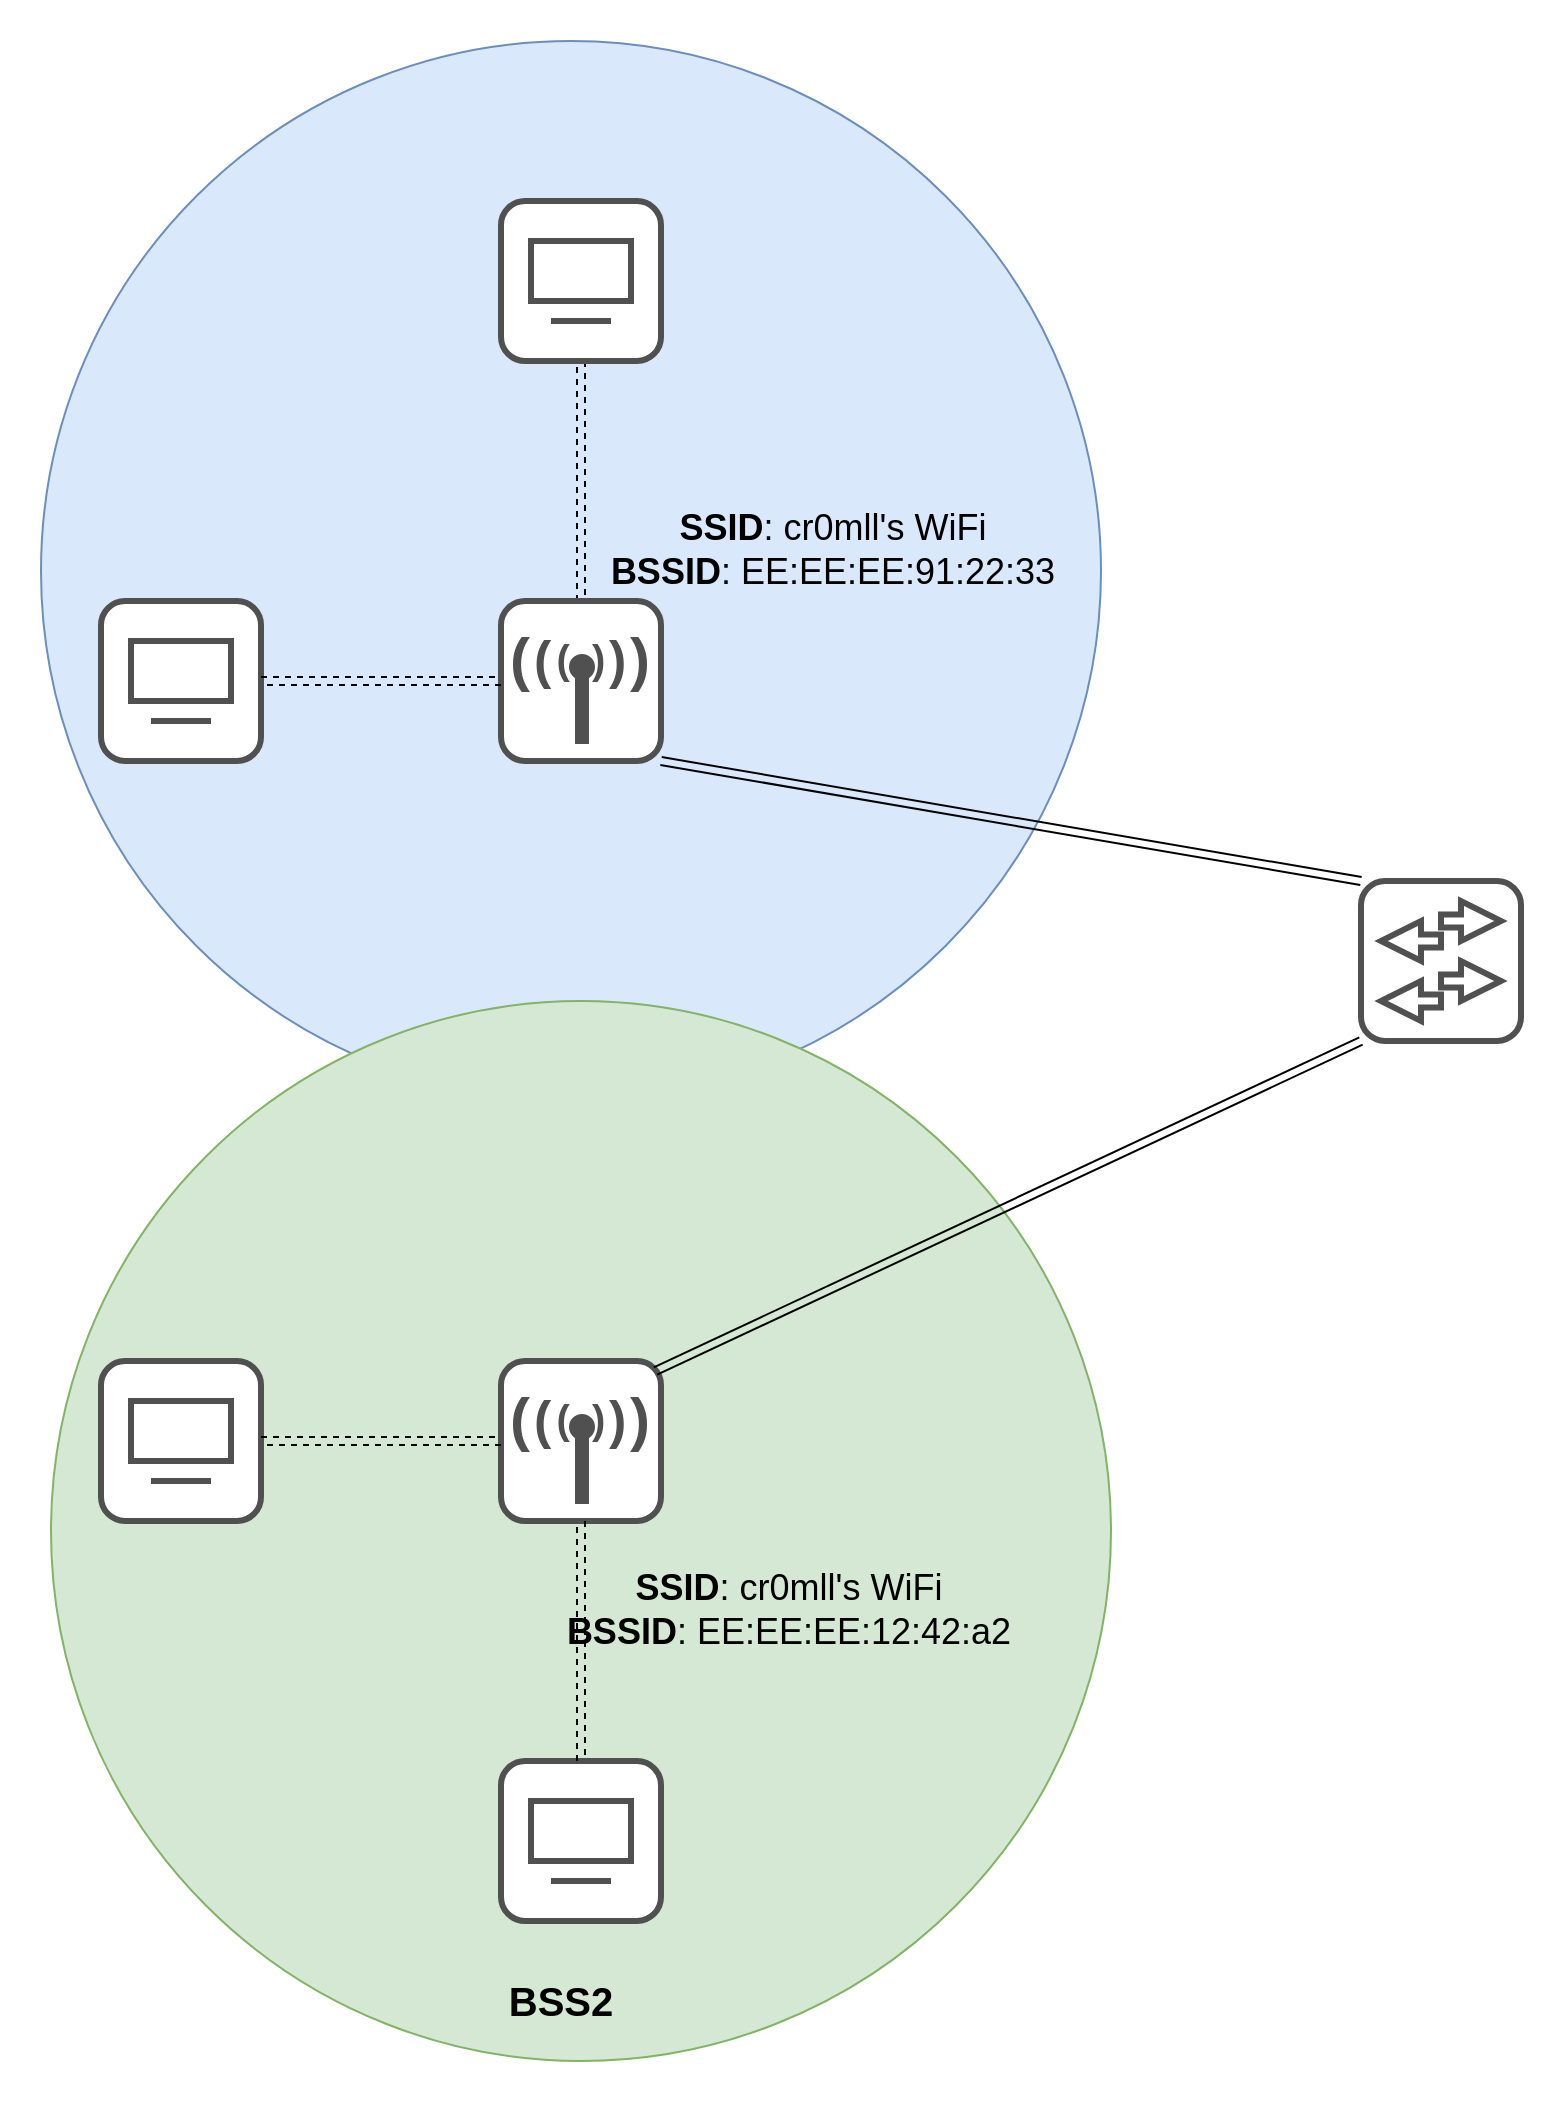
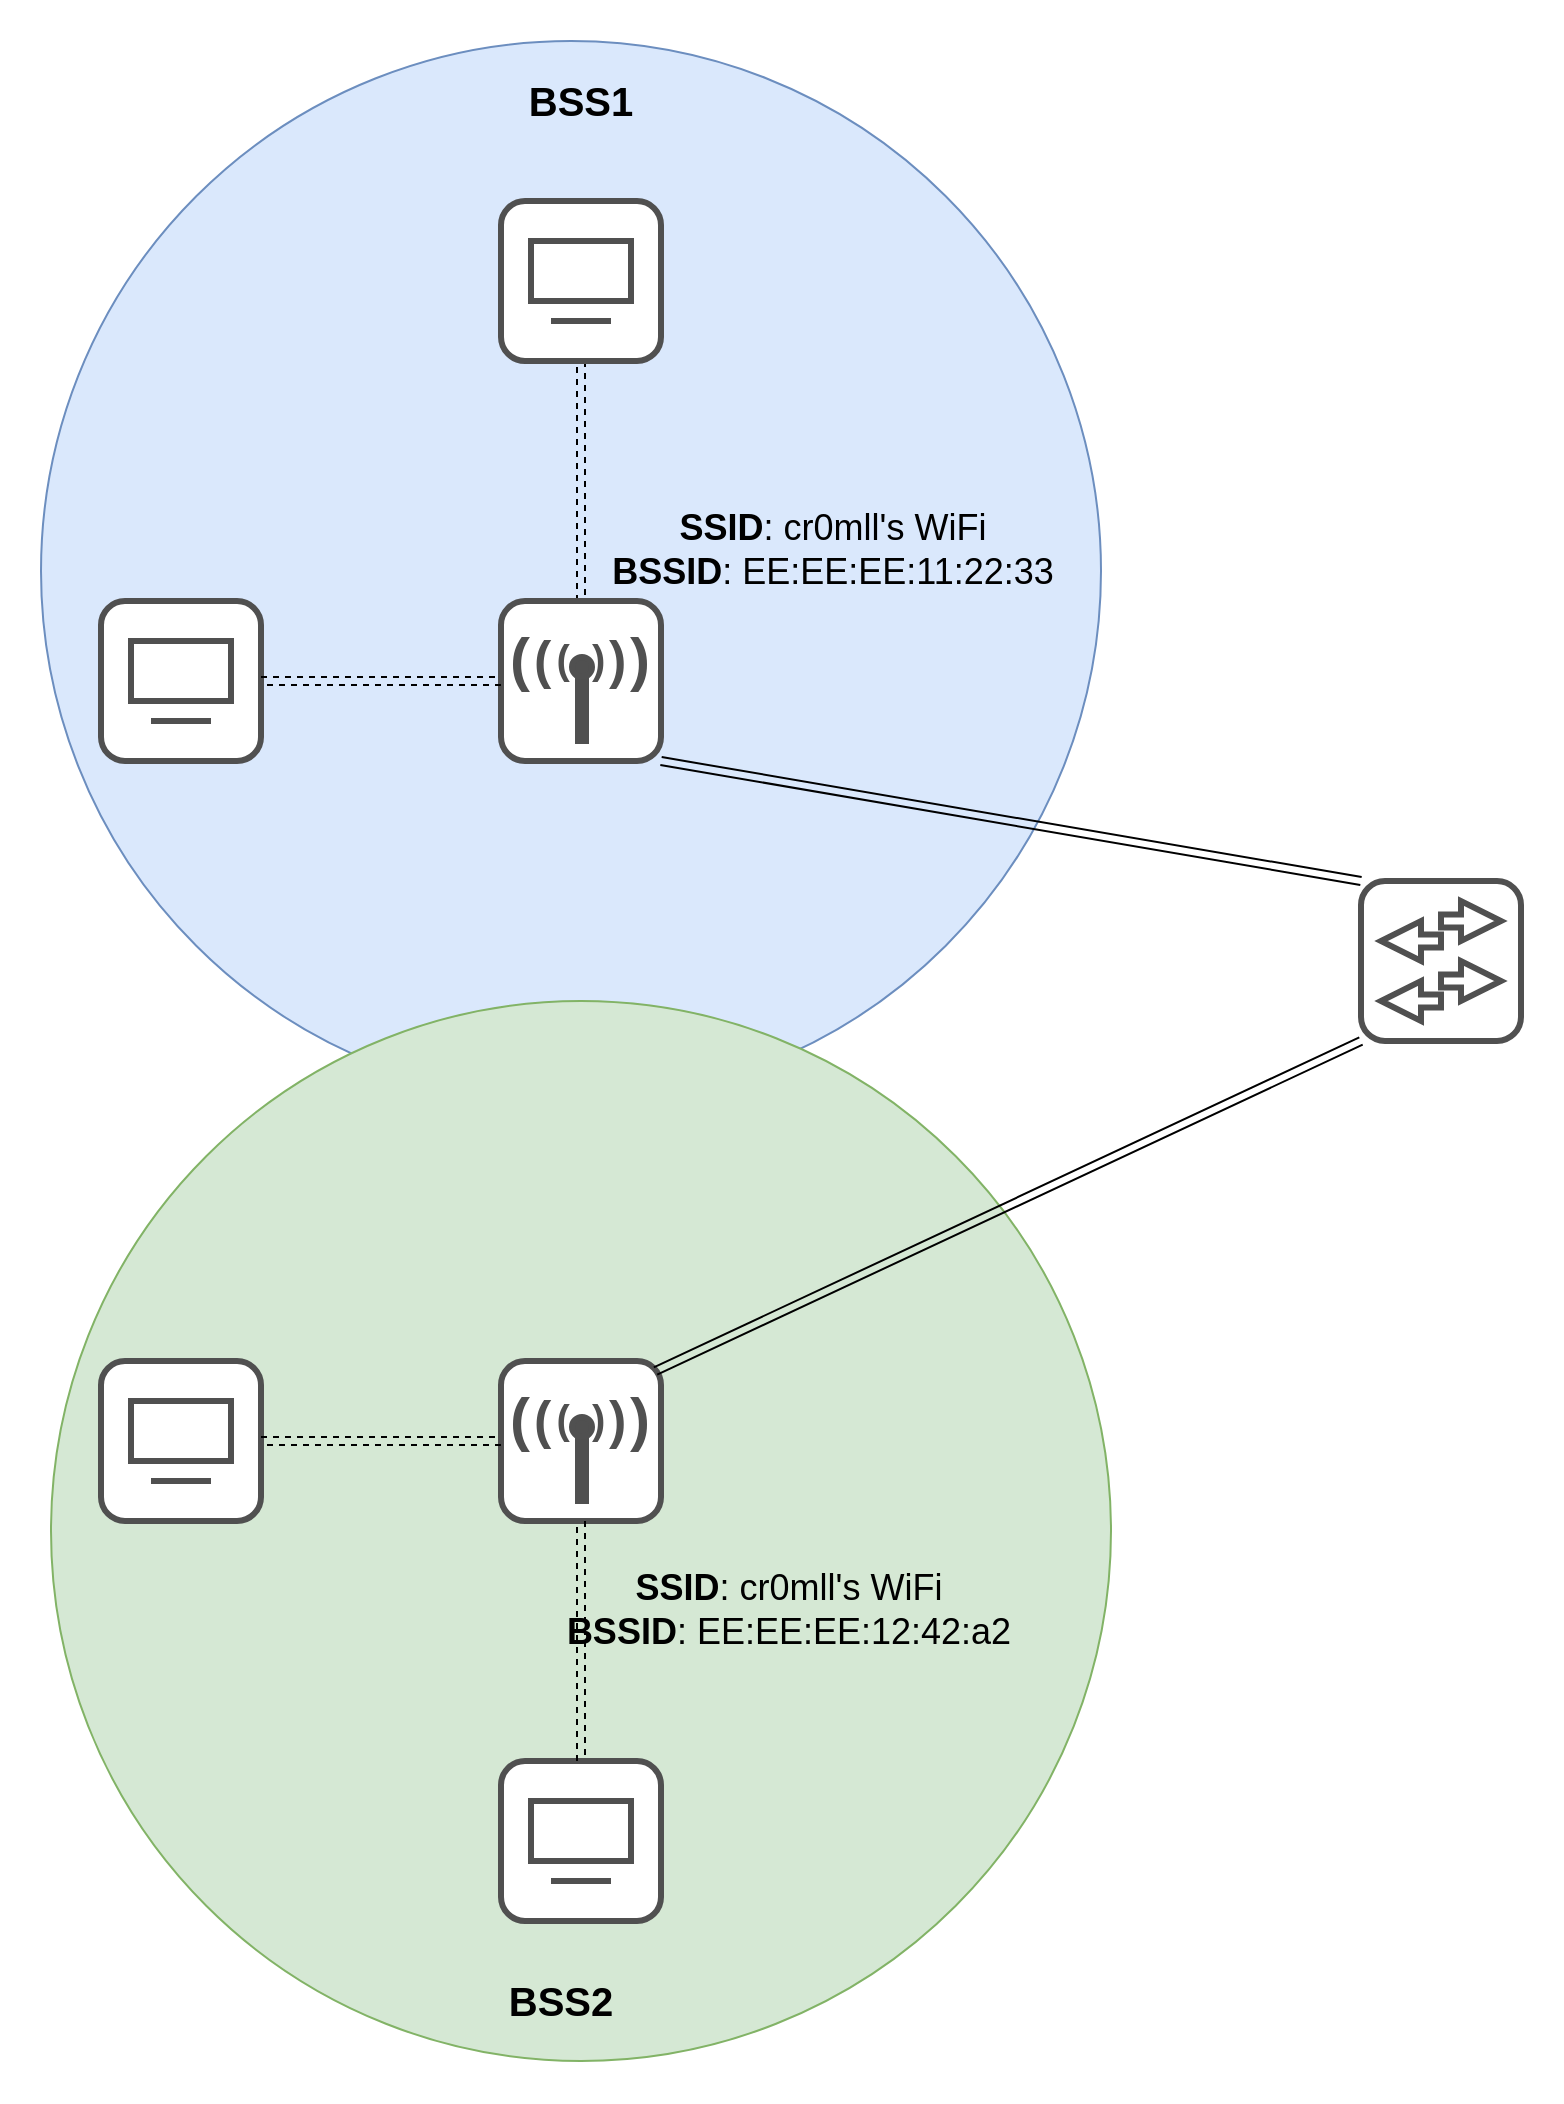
node "BSS1": added
node "SSID: cr0mll's WiFi BSSID: EE:EE:EE:91:22:33": label "SSID: cr0mll's WiFi BSSID: EE:EE:EE:91:22:33" -> "SSID: cr0mll's WiFi BSSID: EE:EE:EE:11:22:33"
